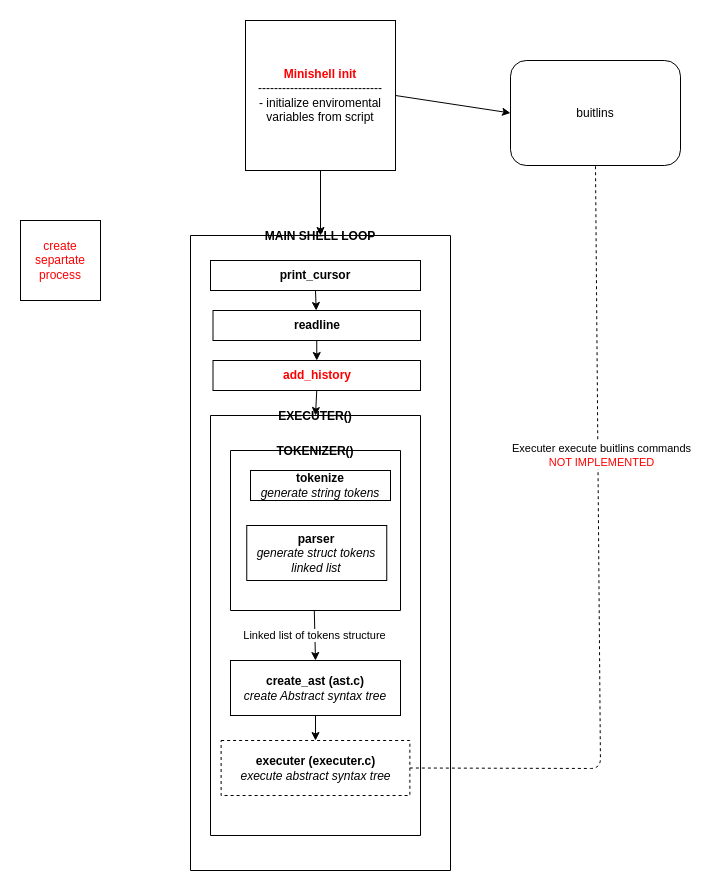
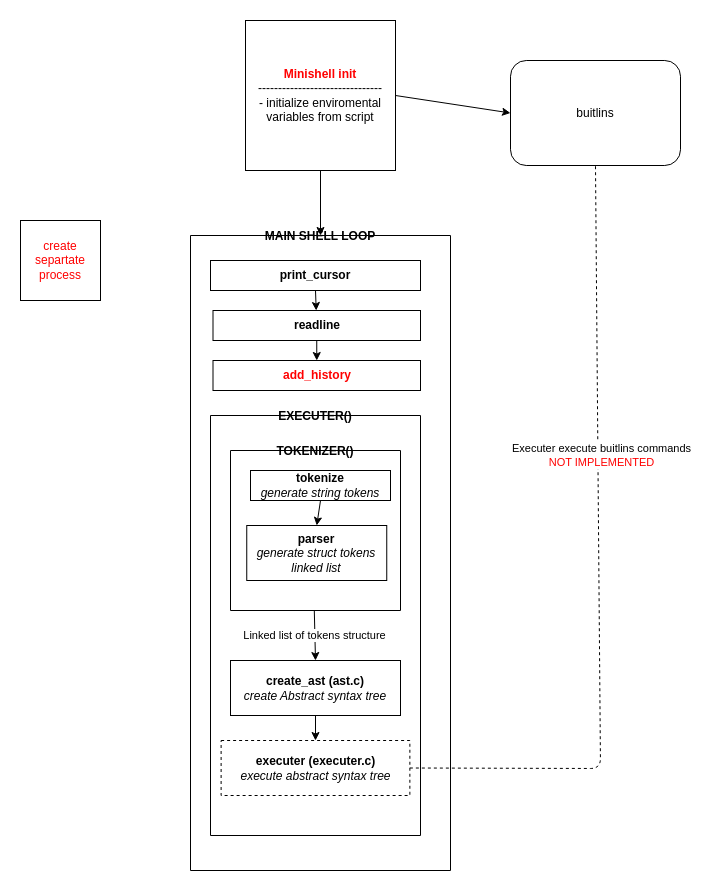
edge "add_history" -> "EXECUTER()": removed
edge "tokenize generate string tokens" -> "parser generate struct tokens linked list": added
